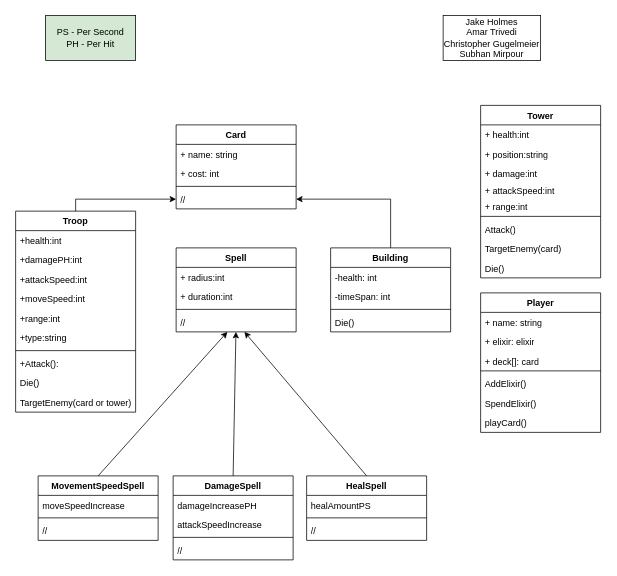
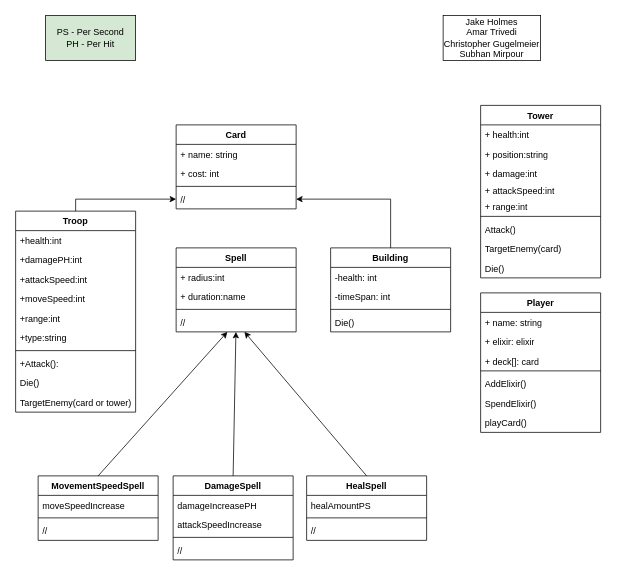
node "+ duration:int": label "+ duration:int" -> "+ duration:name"
